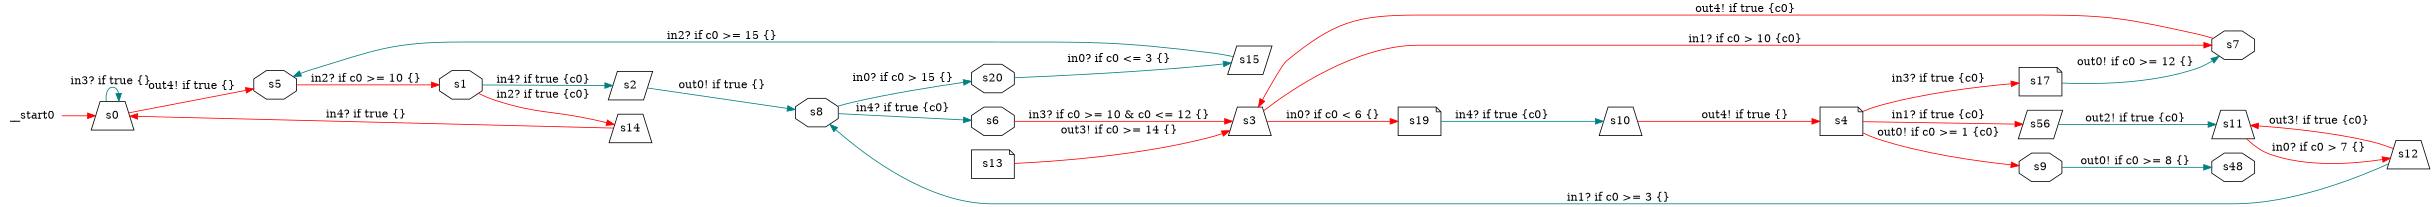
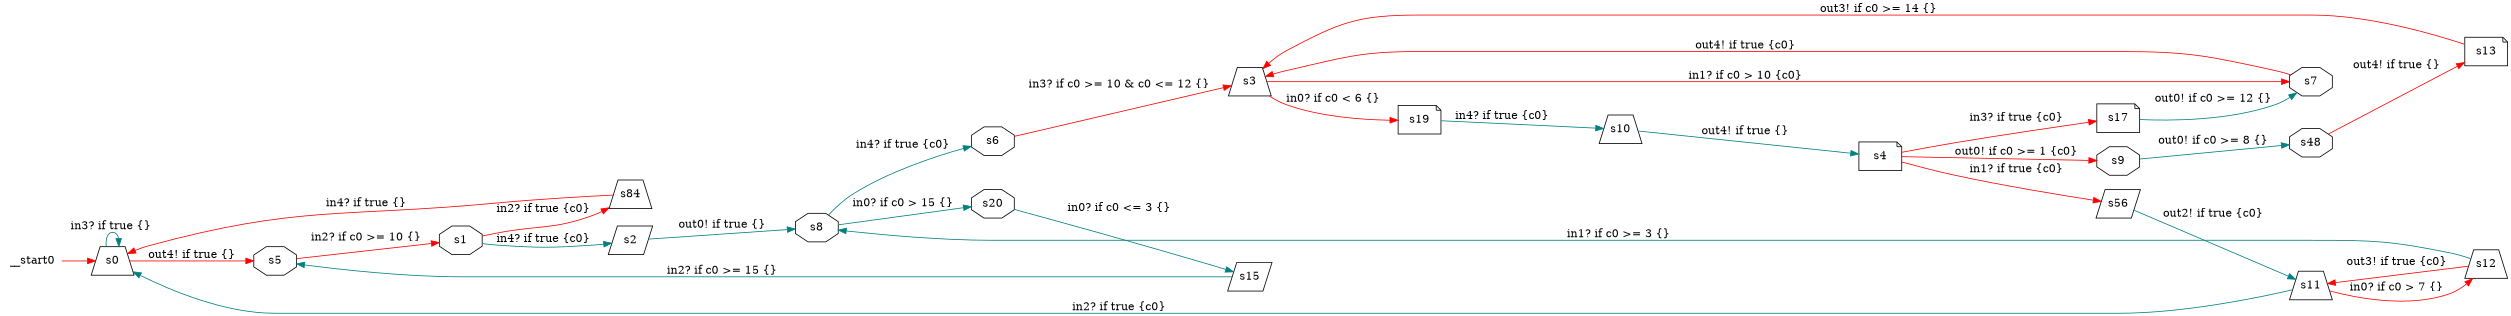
edge "s48" -> "s13": added, label "out4! if true {}"
edge "s10" -> "s4": color red -> teal
node "s14": label "s14" -> "s84"
edge "s11" -> "s0": added, label "in2? if true {c0}"
